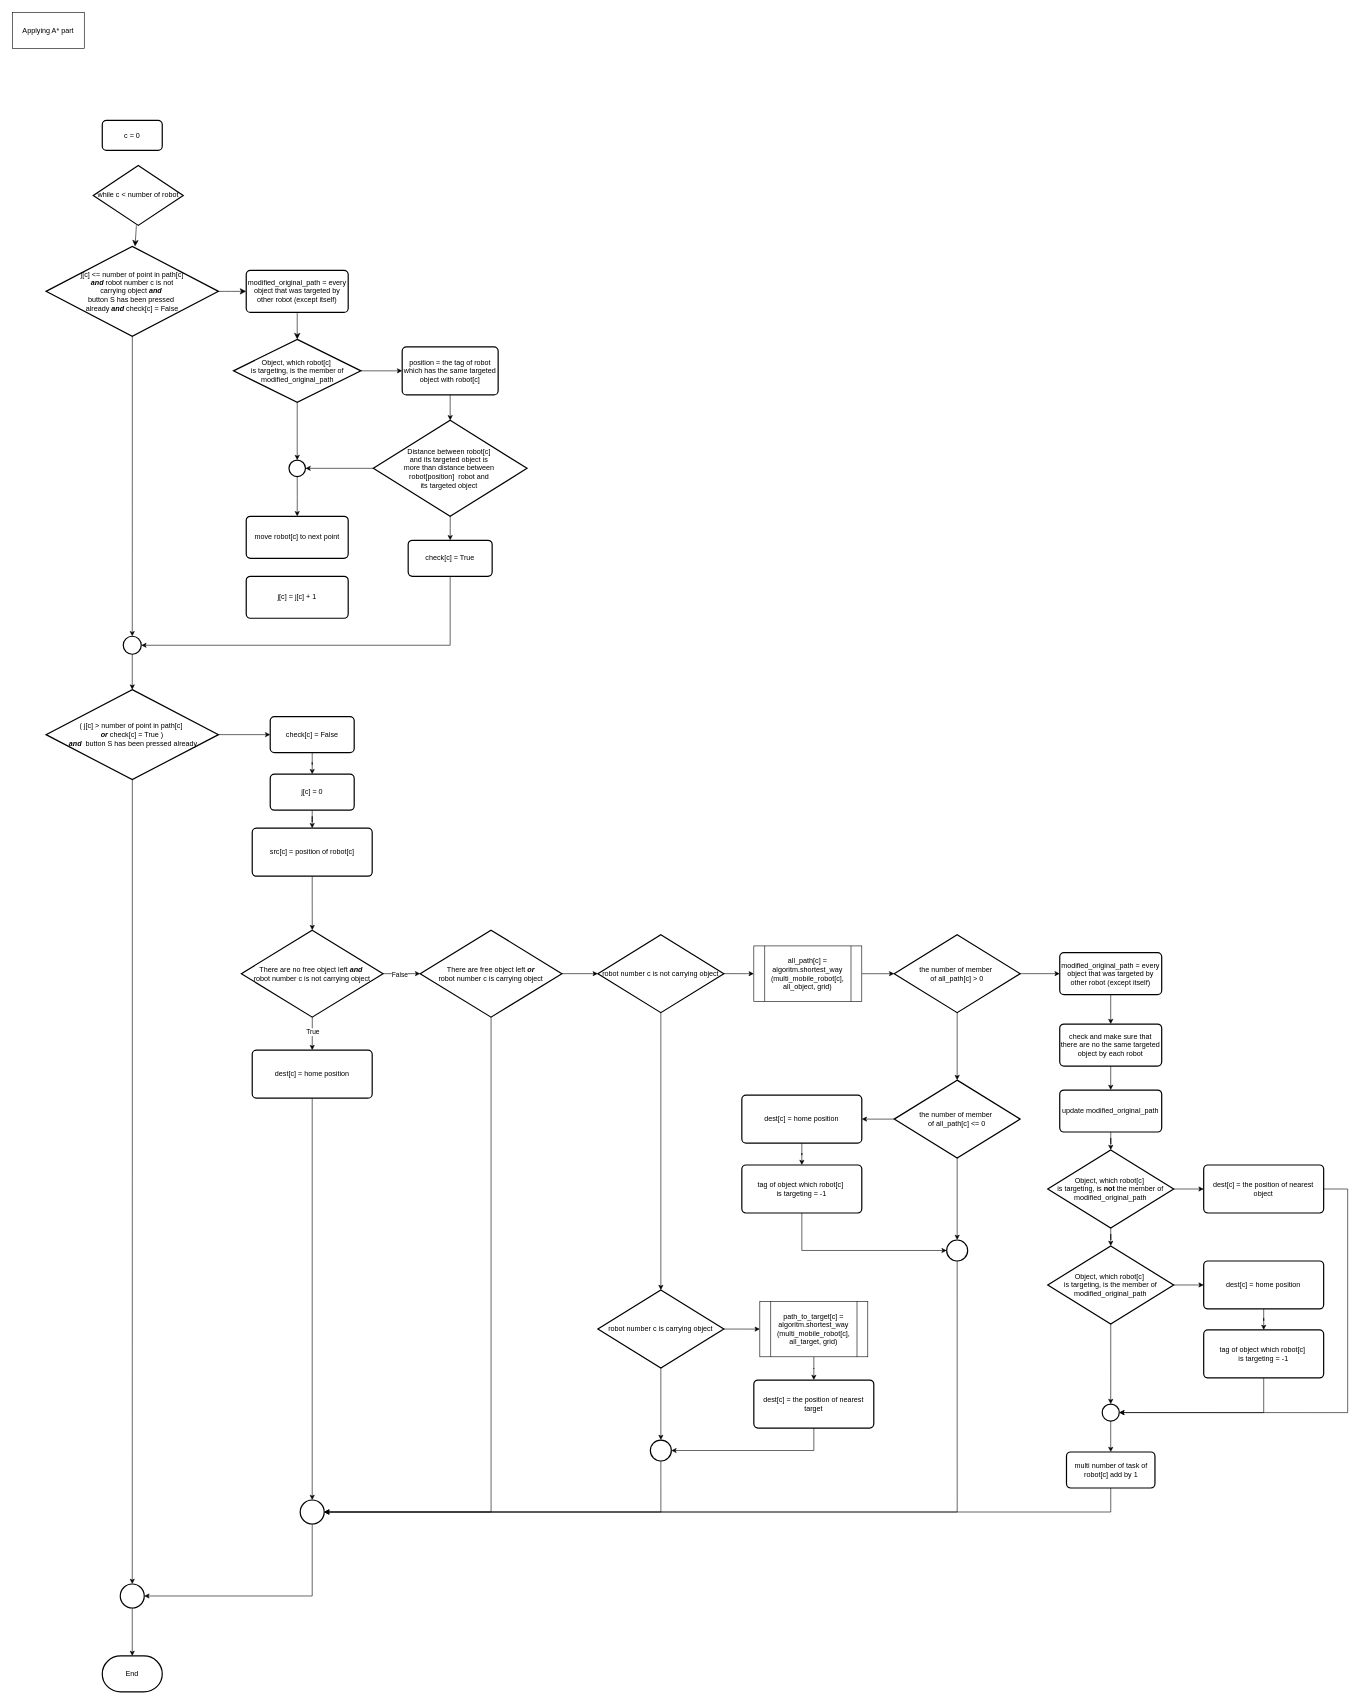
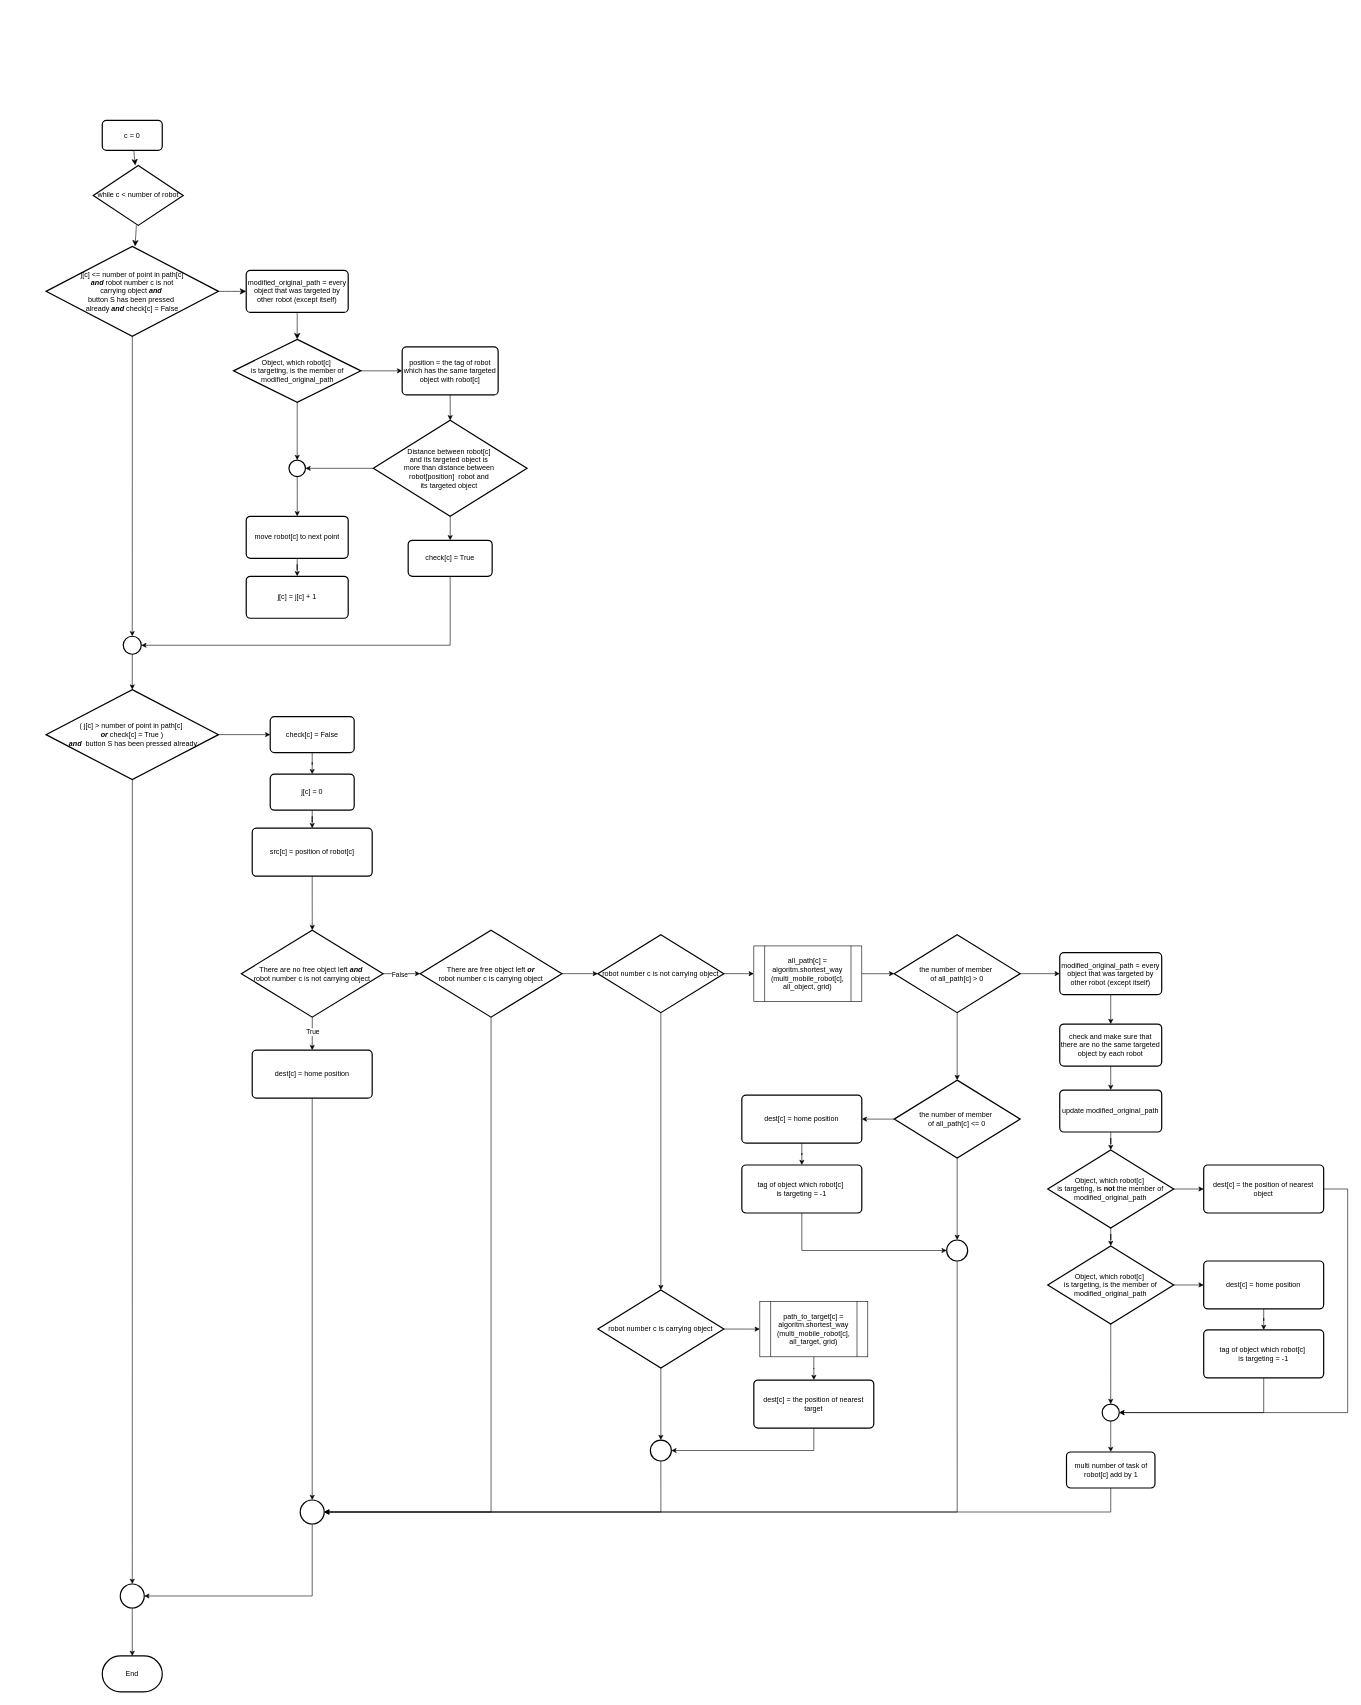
node "Applying A* part": removed
edge "c = 0" -> "while c < number of robot": added
edge "move robot[c] to next point" -> "j[c] = j[c] + 1": added
